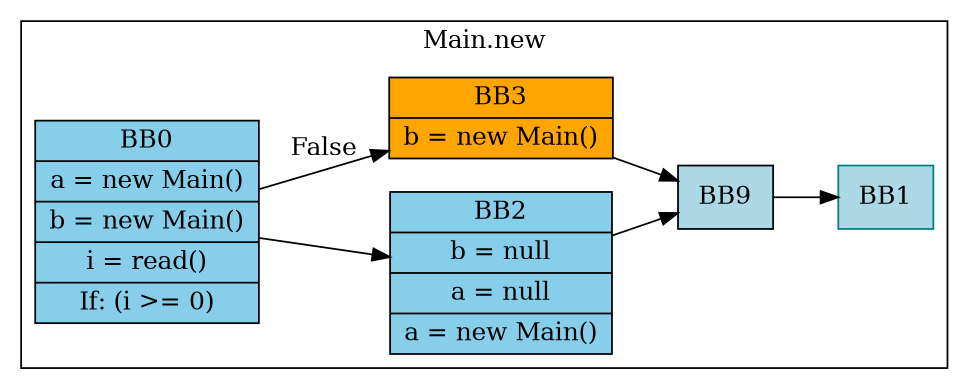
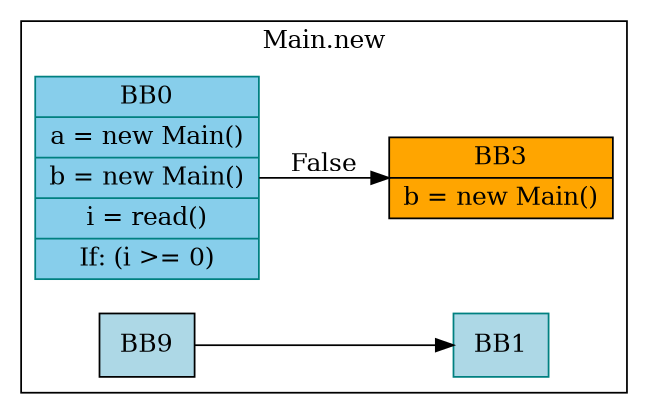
edge "BB3" -> "BB9": removed
node "BB0": color black -> teal
node "BB2": removed
